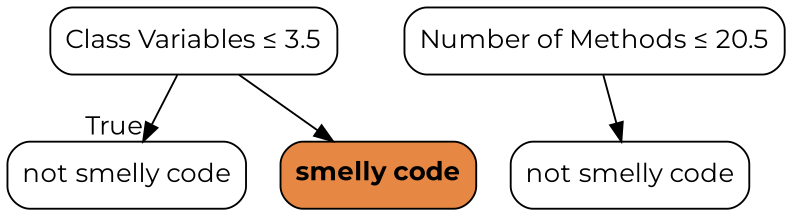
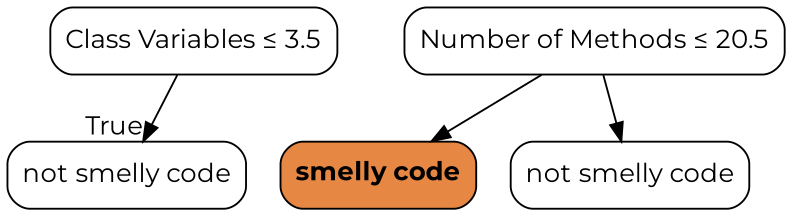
edge "Class Variables ≤ 3.5" -> "smelly code": now "Number of Methods ≤ 20.5" -> "smelly code"
